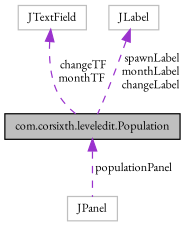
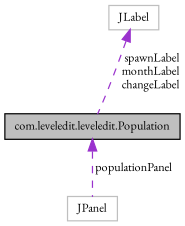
node "JTextField": removed
node "com.corsixth.leveledit.Population": label "com.corsixth.leveledit.Population" -> "com.leveledit.leveledit.Population"
